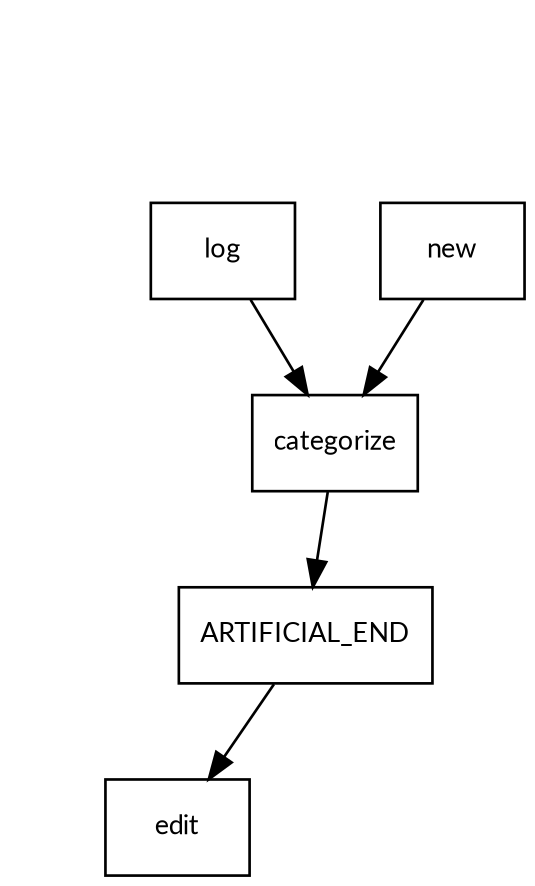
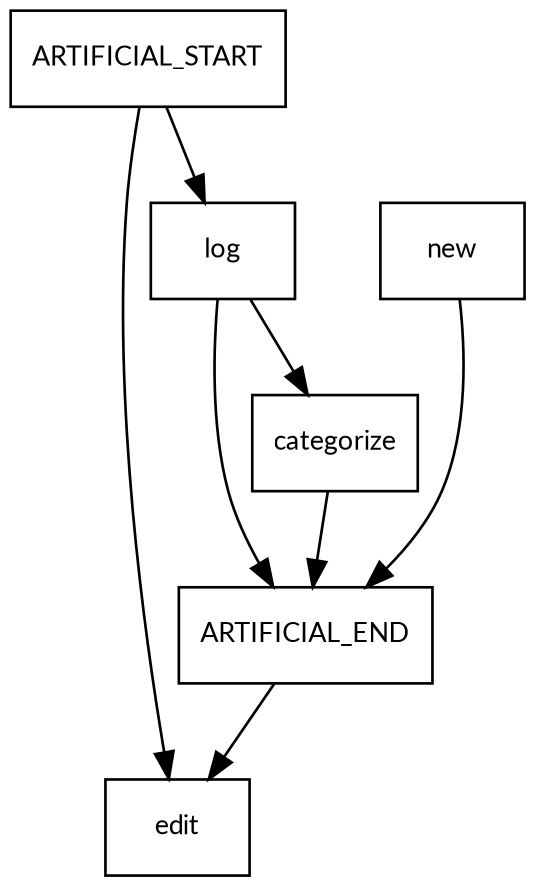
node "ARTIFICIAL_START": added
edge "new" -> "categorize": now "new" -> "ARTIFICIAL_END"
edge "log" -> "ARTIFICIAL_END": added
